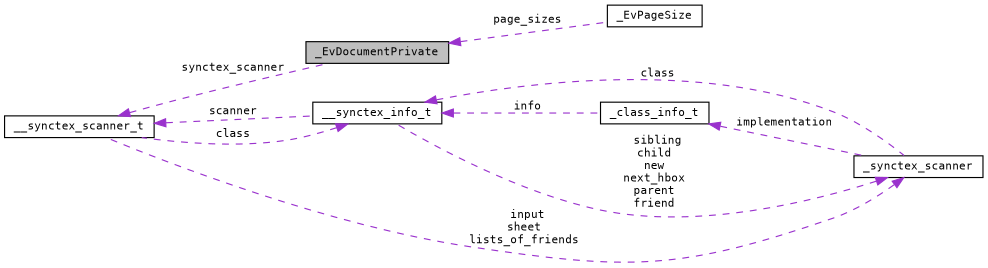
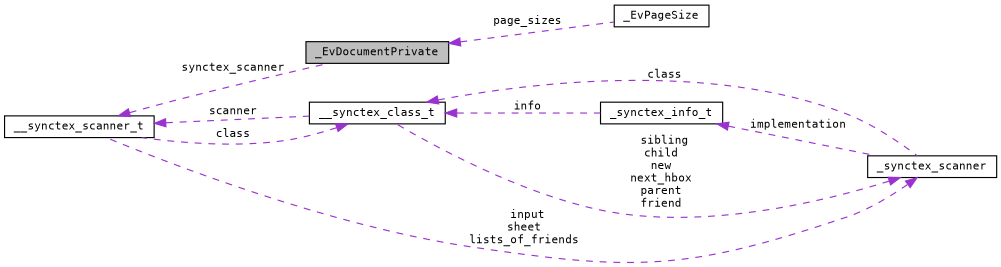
node "__synctex_info_t": label "__synctex_info_t" -> "__synctex_class_t"
node "_class_info_t": label "_class_info_t" -> "_synctex_info_t"
